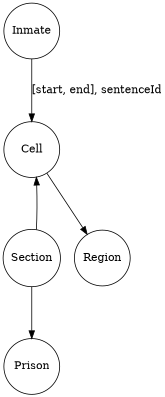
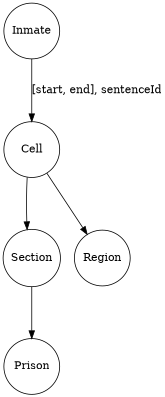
edge "Section" -> "Cell": reversed
